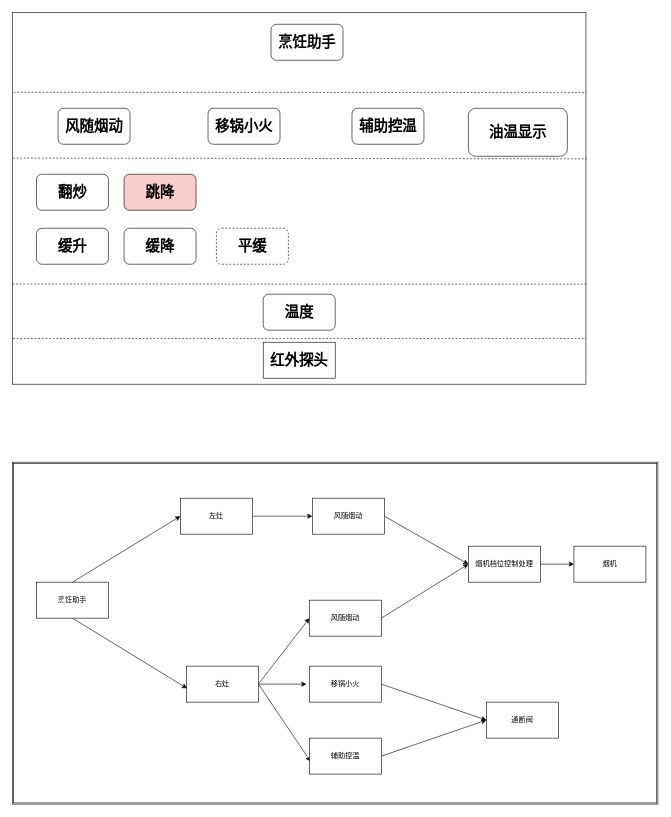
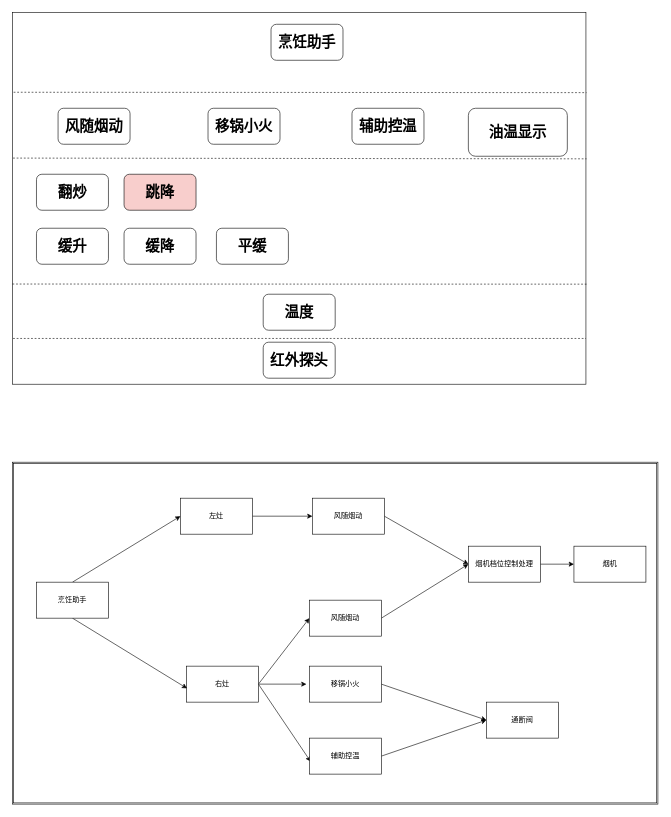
node "平缓": style dashed -> solid
node "红外探头": shape rectangle -> rounded rectangle
